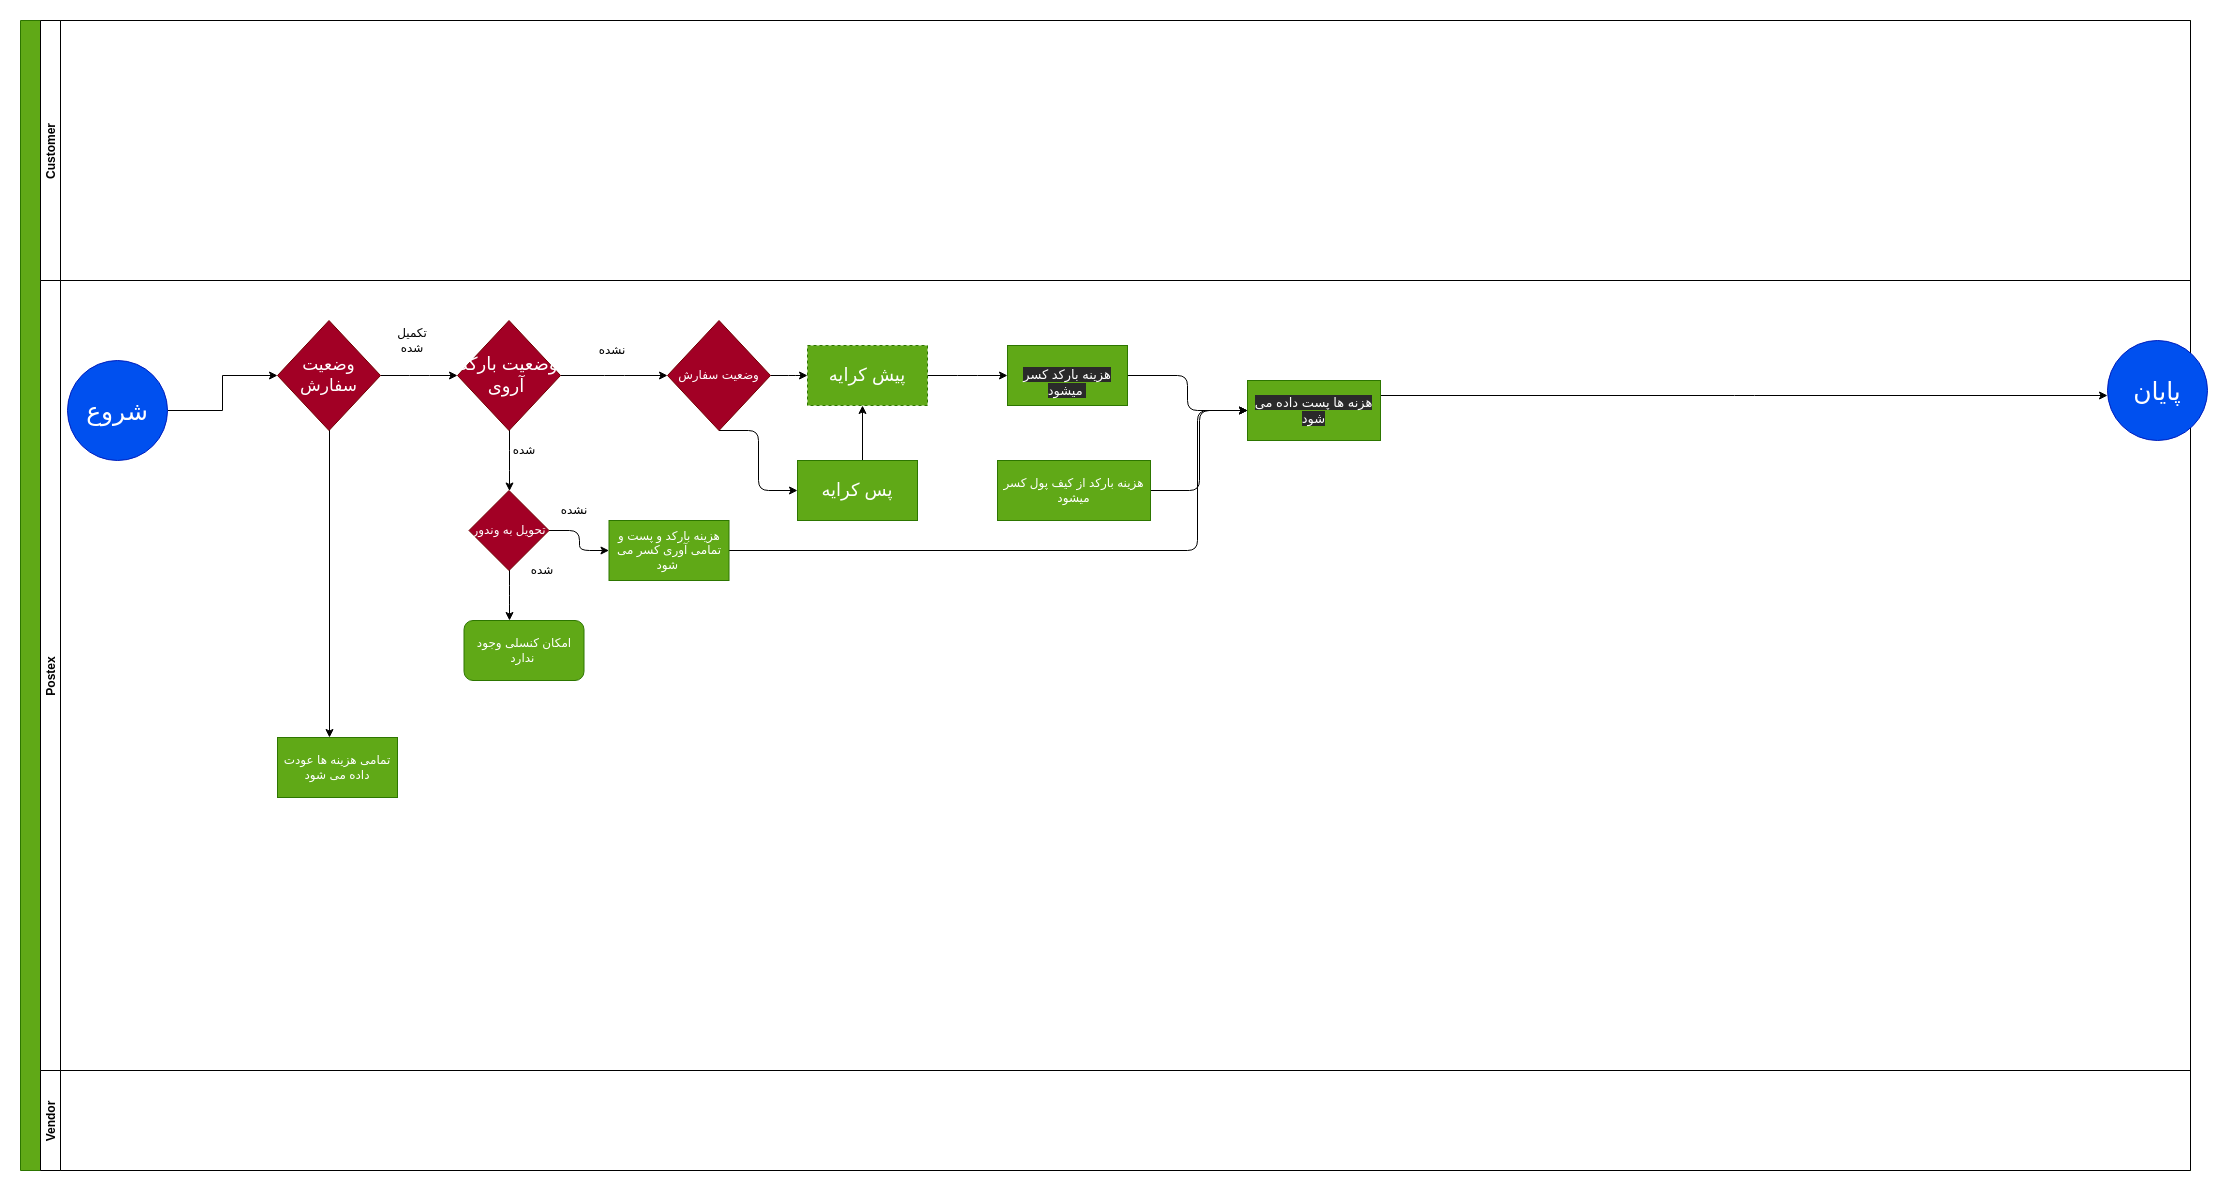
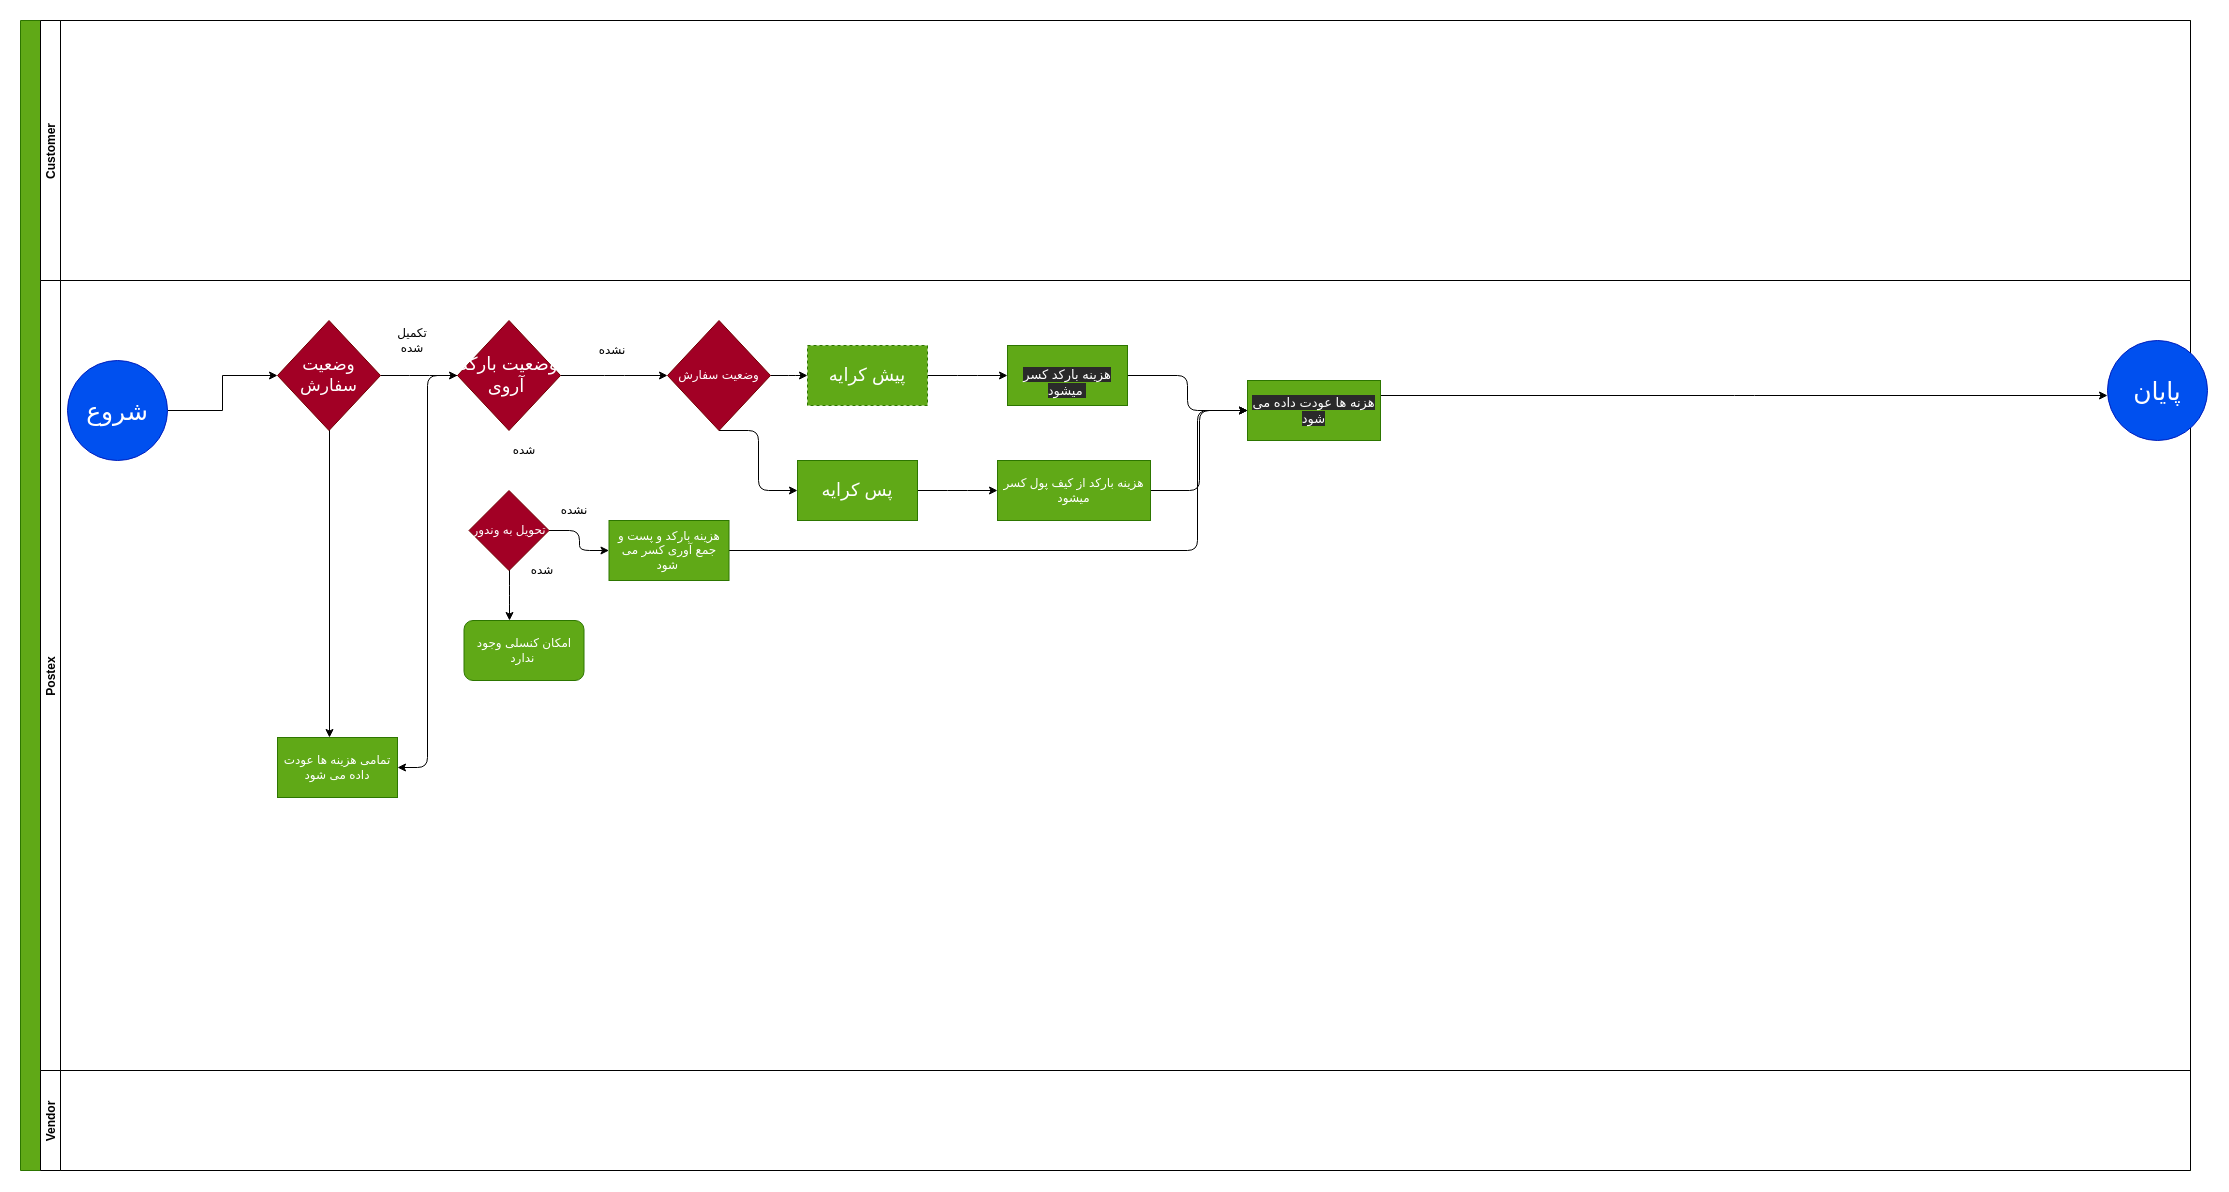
node "هزنه ها پست داده می شود": label "هزنه ها پست داده می شود" -> "هزنه ها عودت داده می شود"
edge "پس کرایه" -> "پیش کرایه": now "پس کرایه" -> "هزینه بارکد از کیف پول کسر میشود"
edge "وضعیت بارکد آروی" -> "تحویل به وندور": now "وضعیت بارکد آروی" -> "تمامی هزینه ها عودت داده می شود"
node "هزینه بارکد و پست و تمامی آوری کسر می شود": label "هزینه بارکد و پست و تمامی آوری کسر می شود" -> "هزینه بارکد و پست و جمع آوری کسر می شود"
